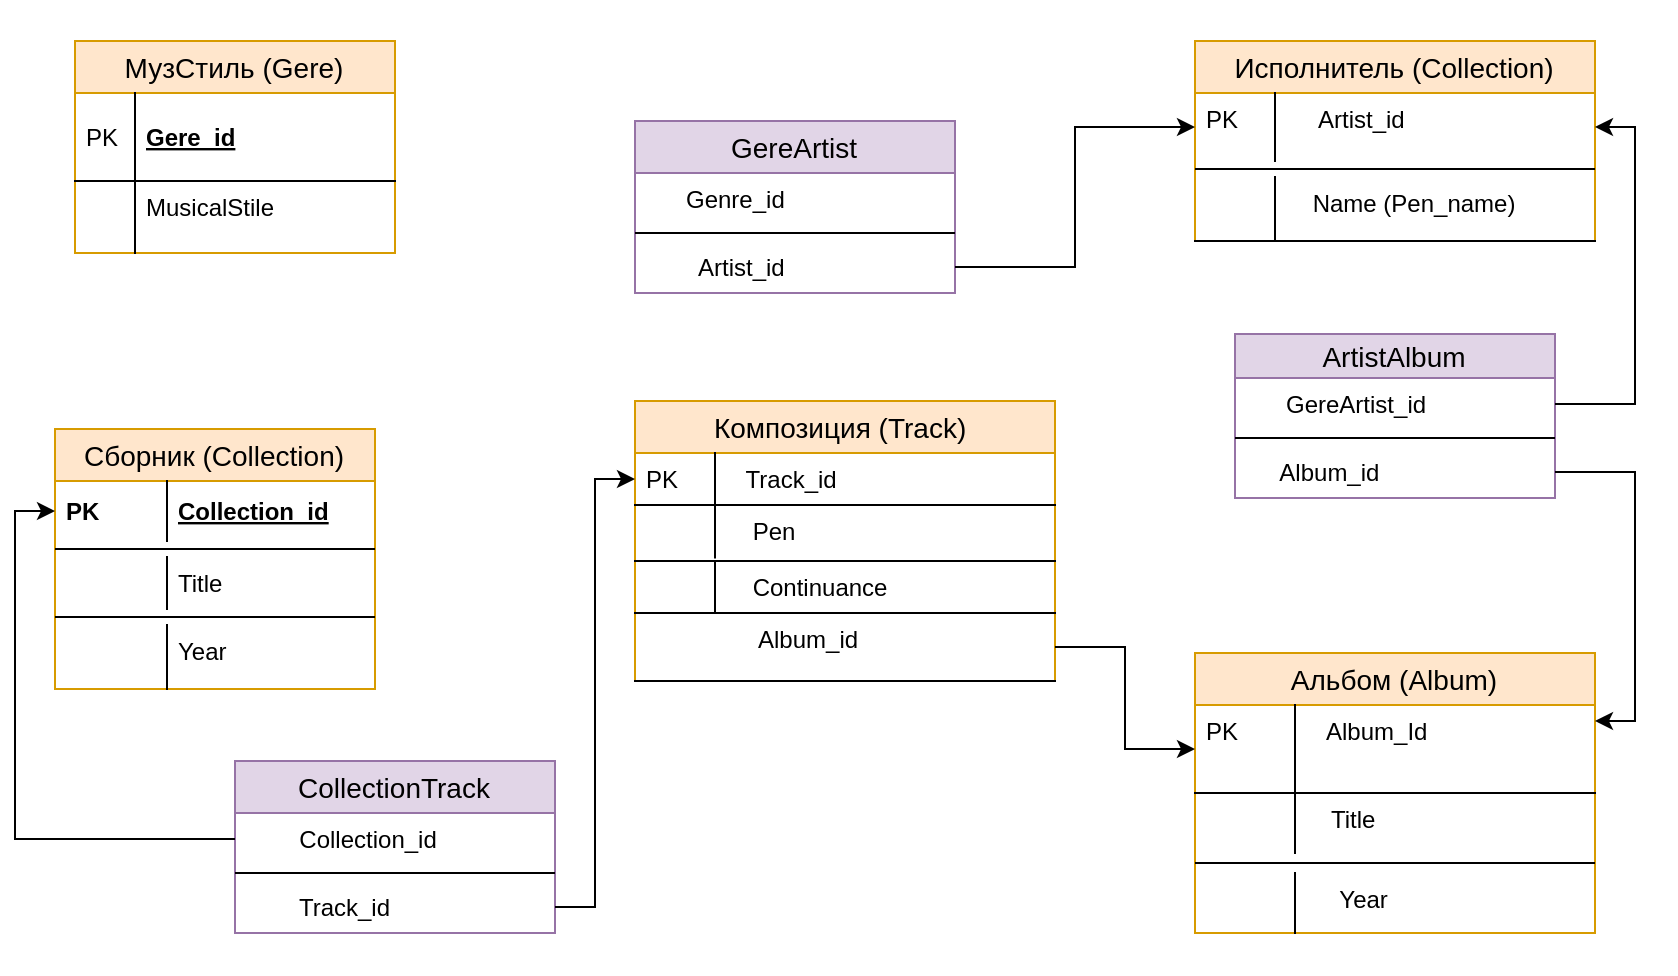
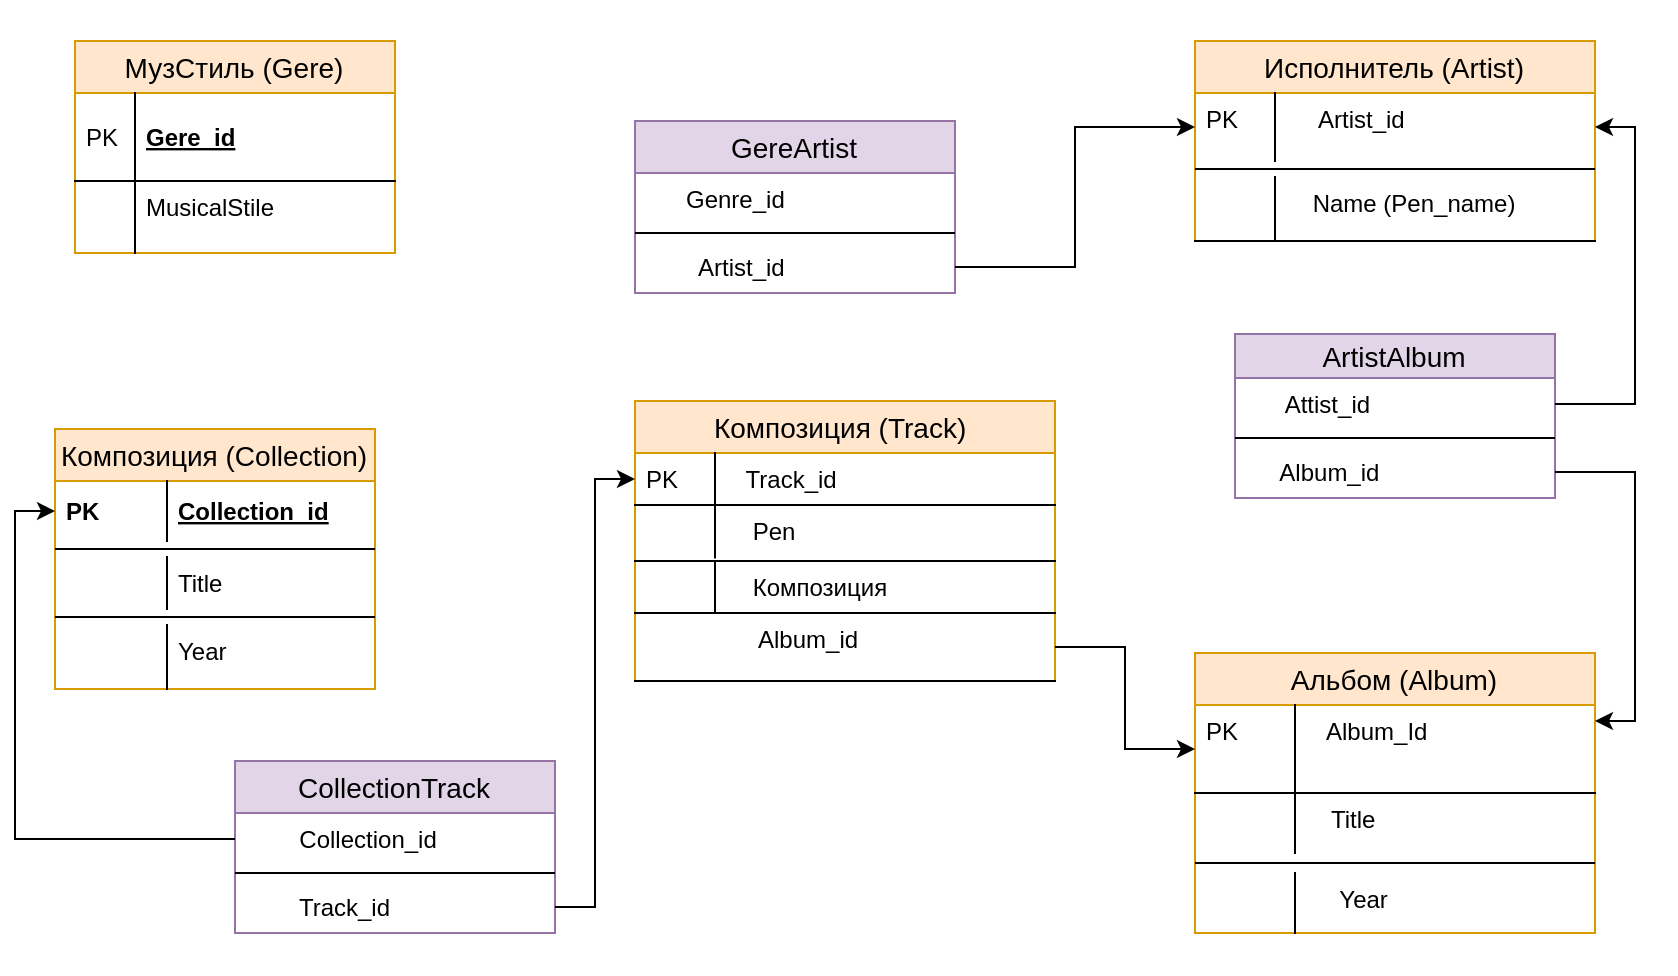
node "Исполнитель (Collection)": label "Исполнитель (Collection)" -> "Исполнитель (Artist)"
node "GereArtist_id": label "GereArtist_id" -> "Attist_id"
node "Сборник (Collection)": label "Сборник (Collection)" -> "Композиция (Collection)"
node "Сontinuance": label "Сontinuance" -> "Композиция"
